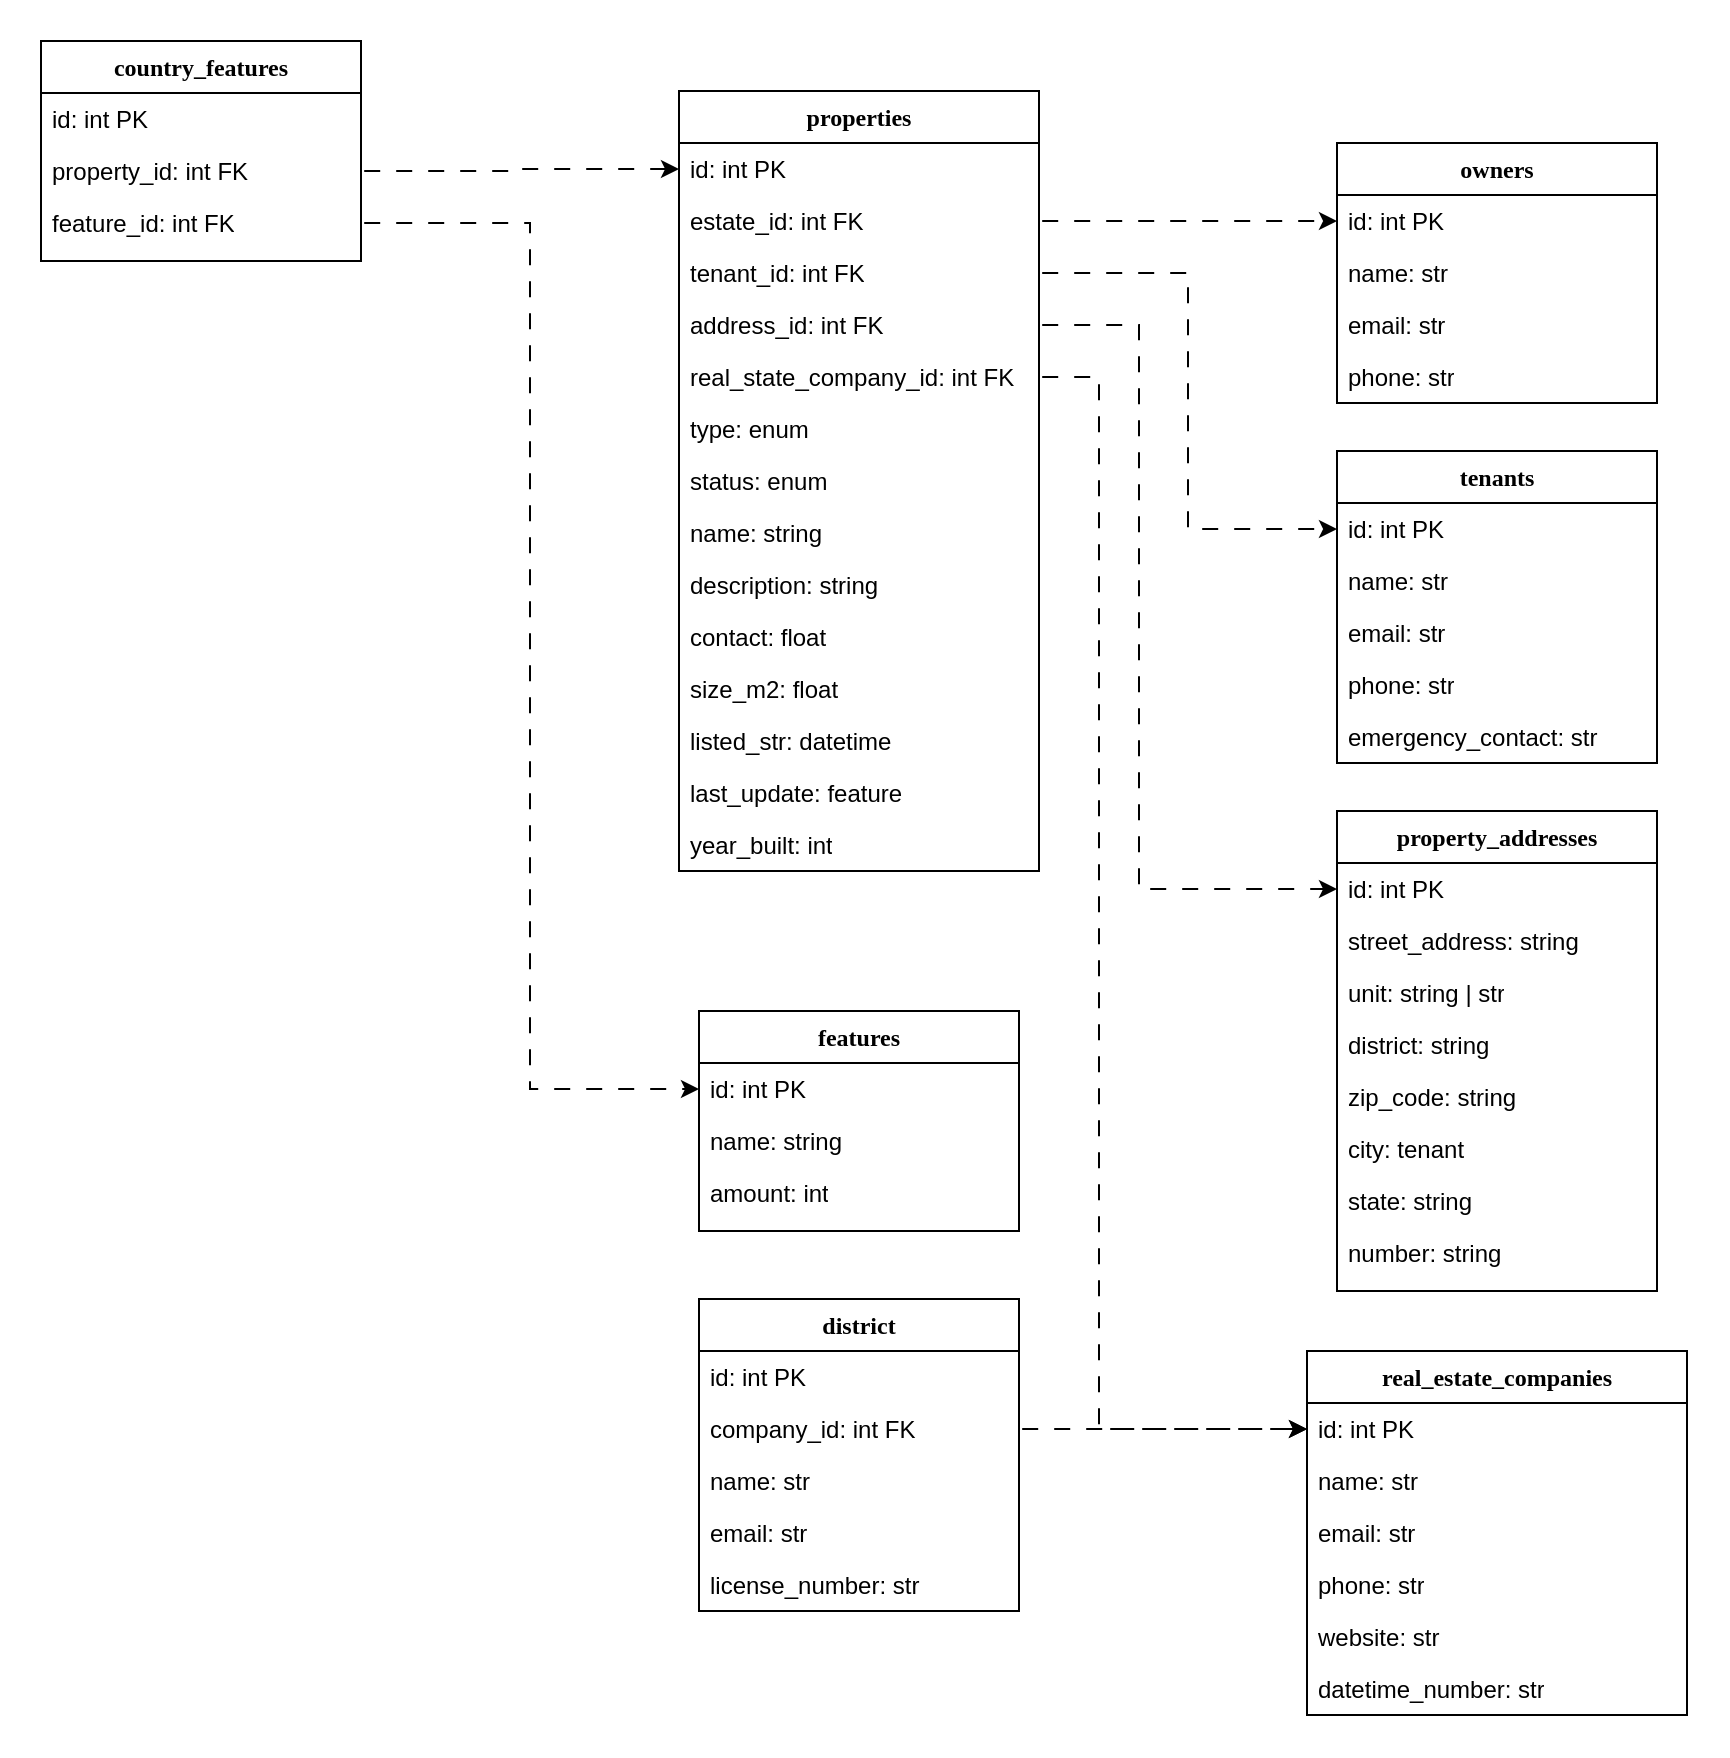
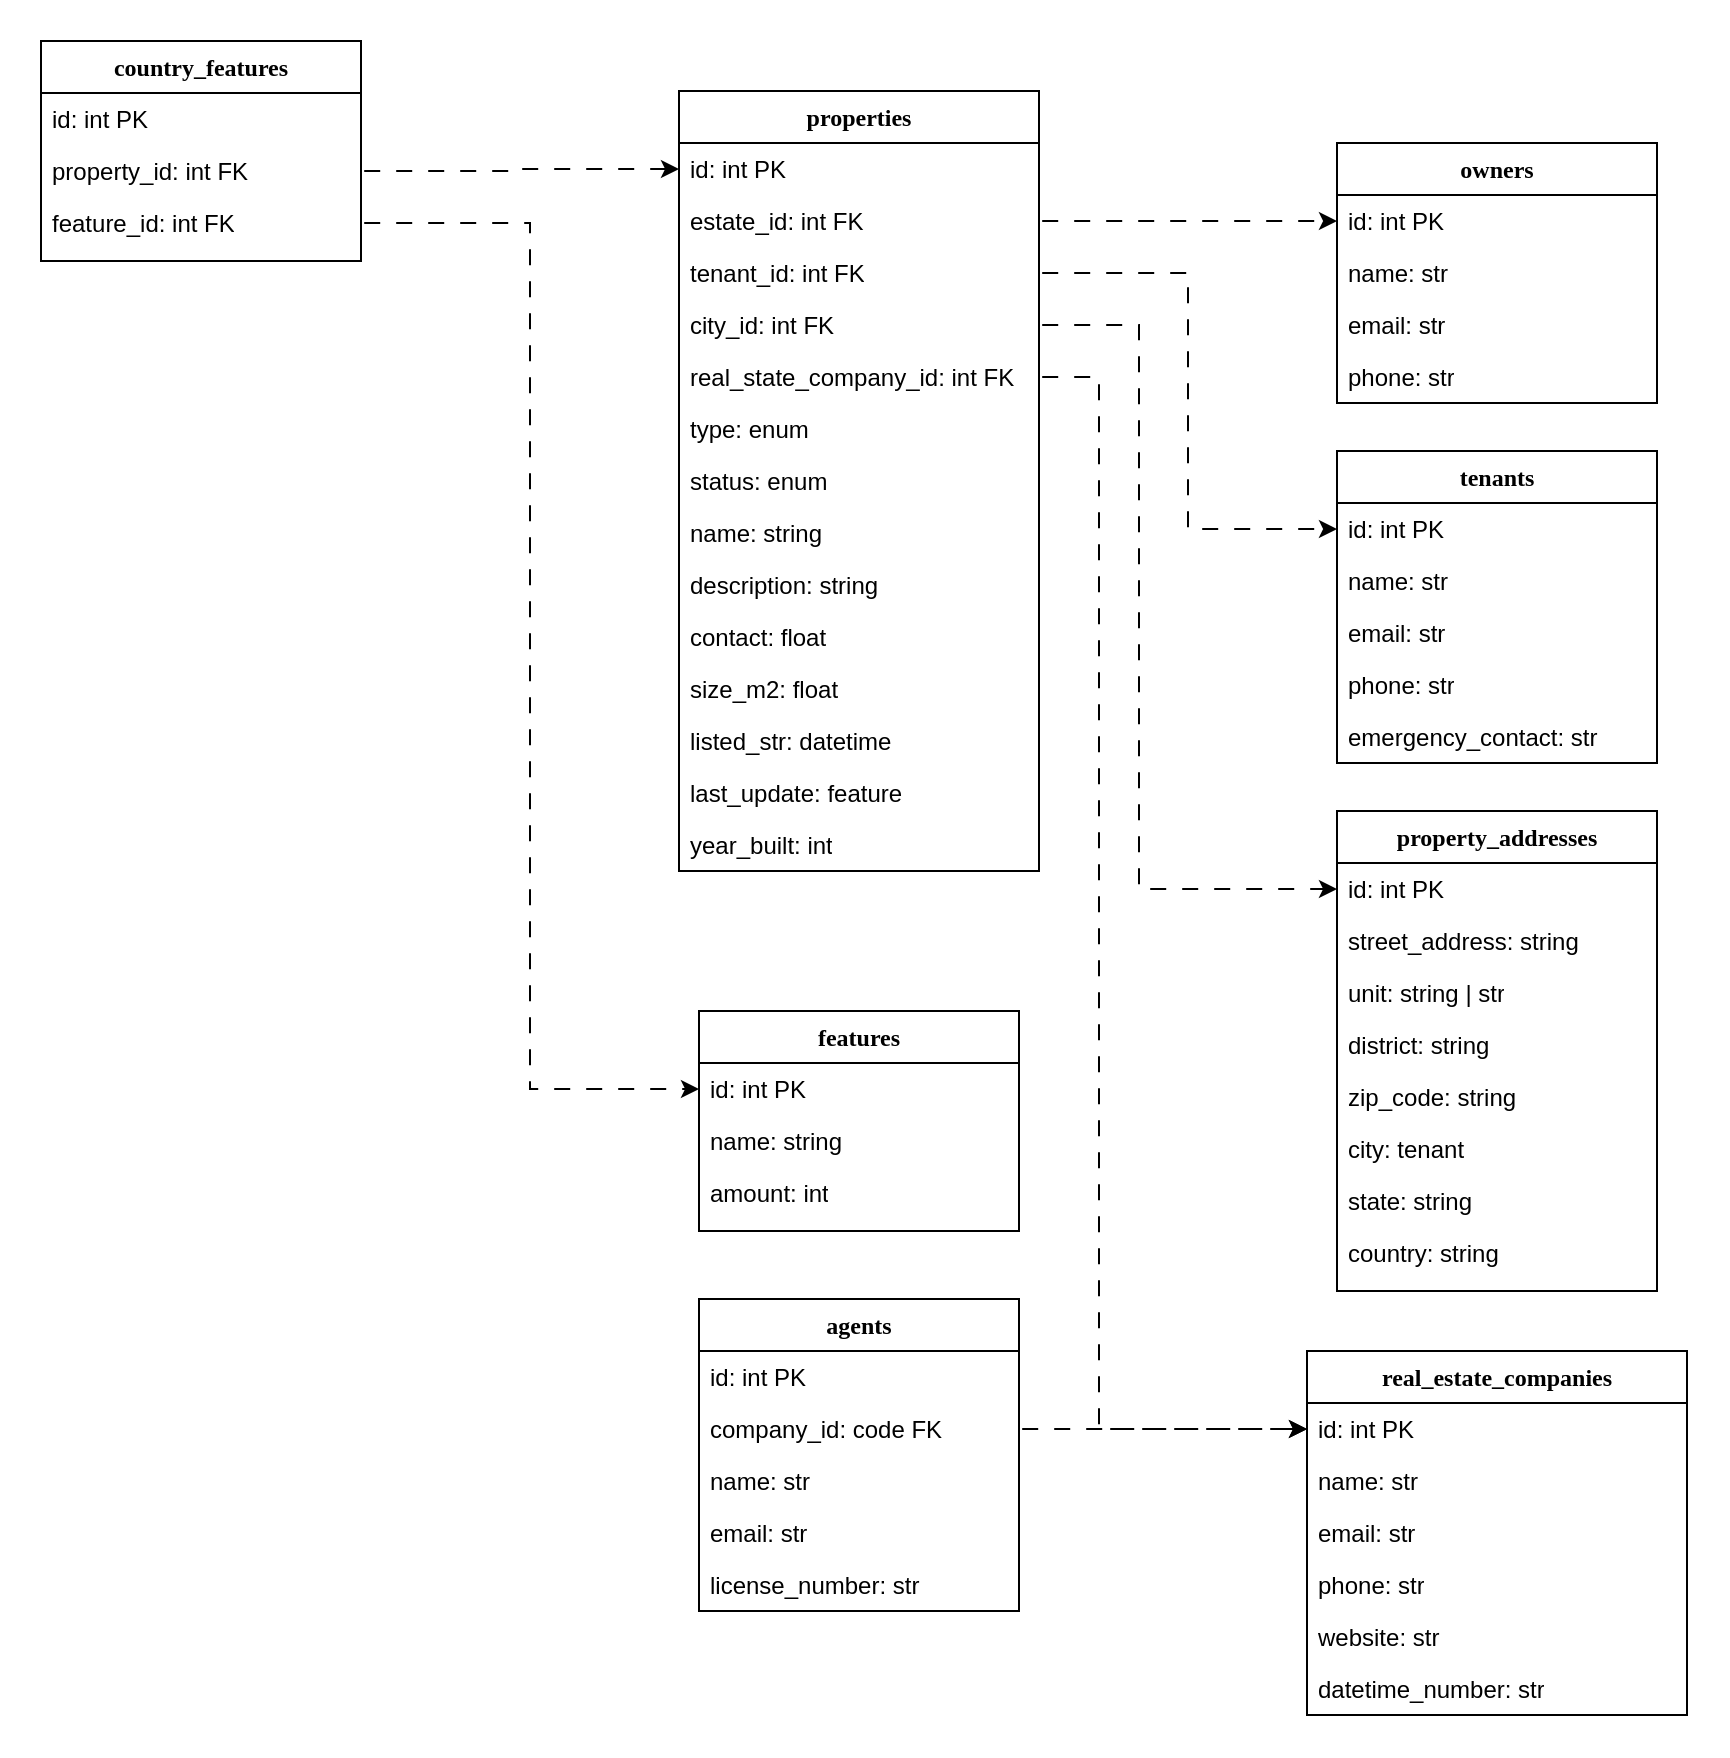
node "address_id: int FK": label "address_id: int FK" -> "city_id: int FK"
node "number: string": label "number: string" -> "country: string"
node "district": label "district" -> "agents"
node "company_id: int FK": label "company_id: int FK" -> "company_id: code FK"
